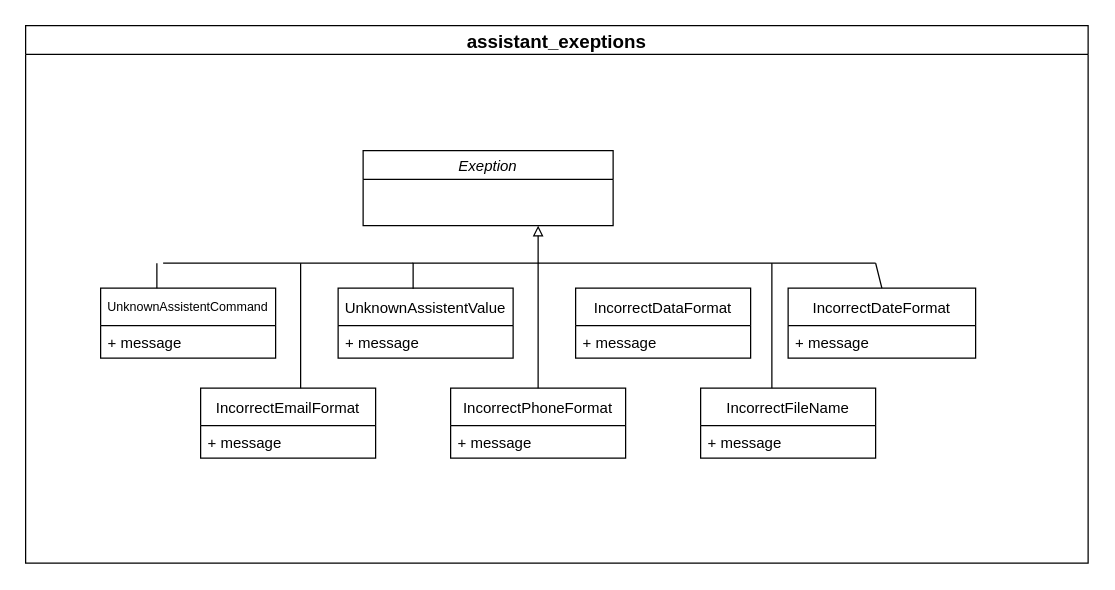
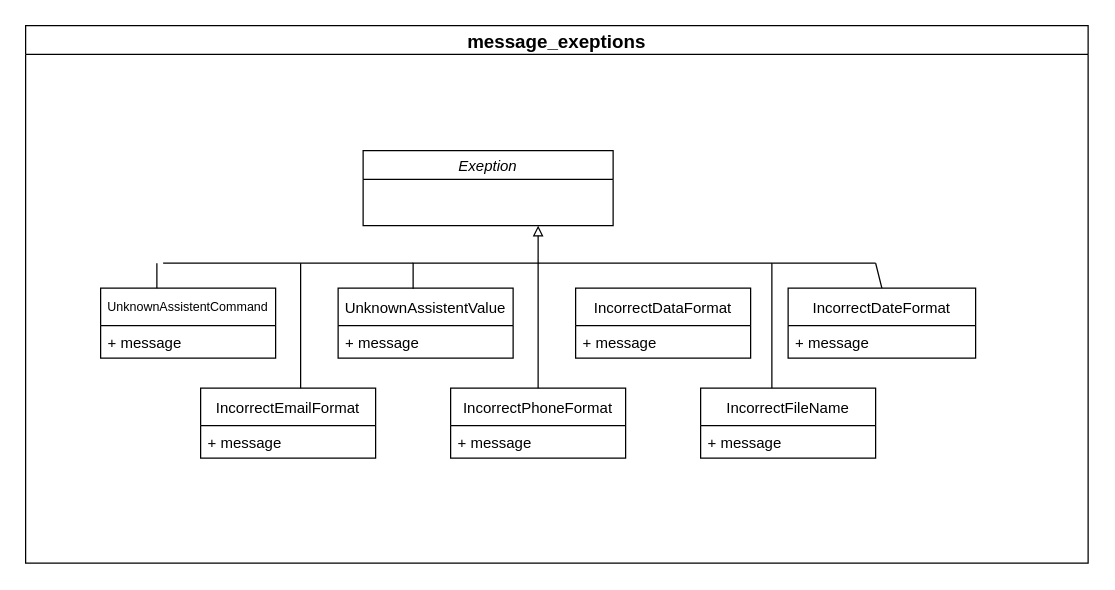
node "assistant_exeptions": label "assistant_exeptions" -> "message_exeptions"
